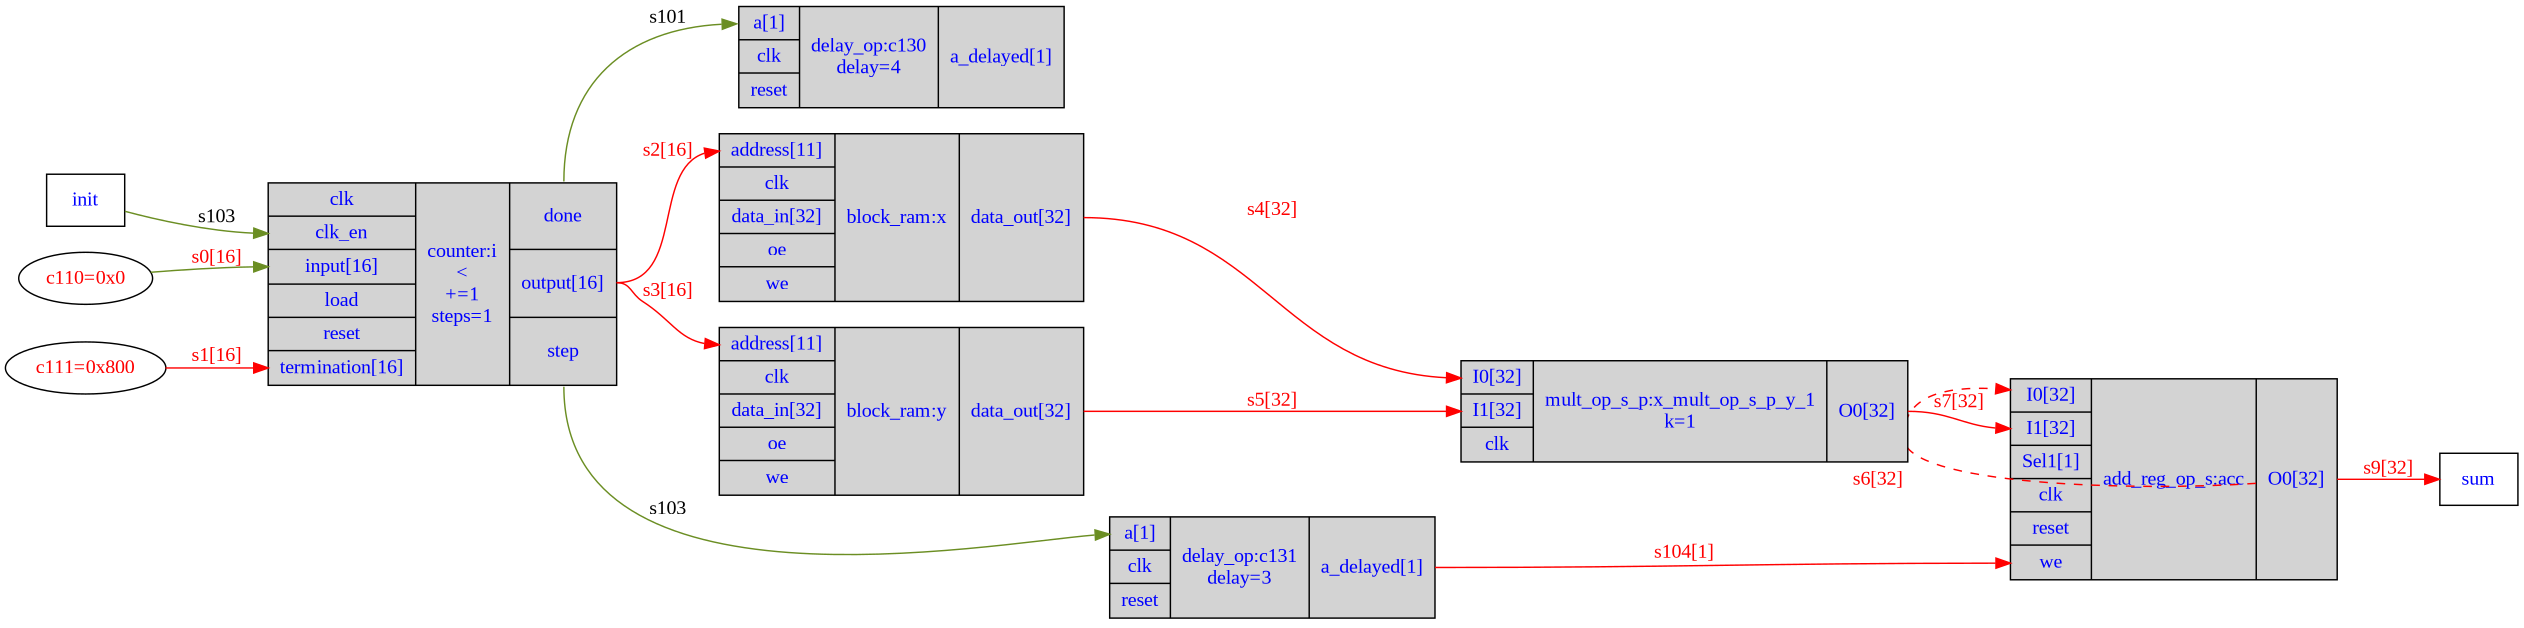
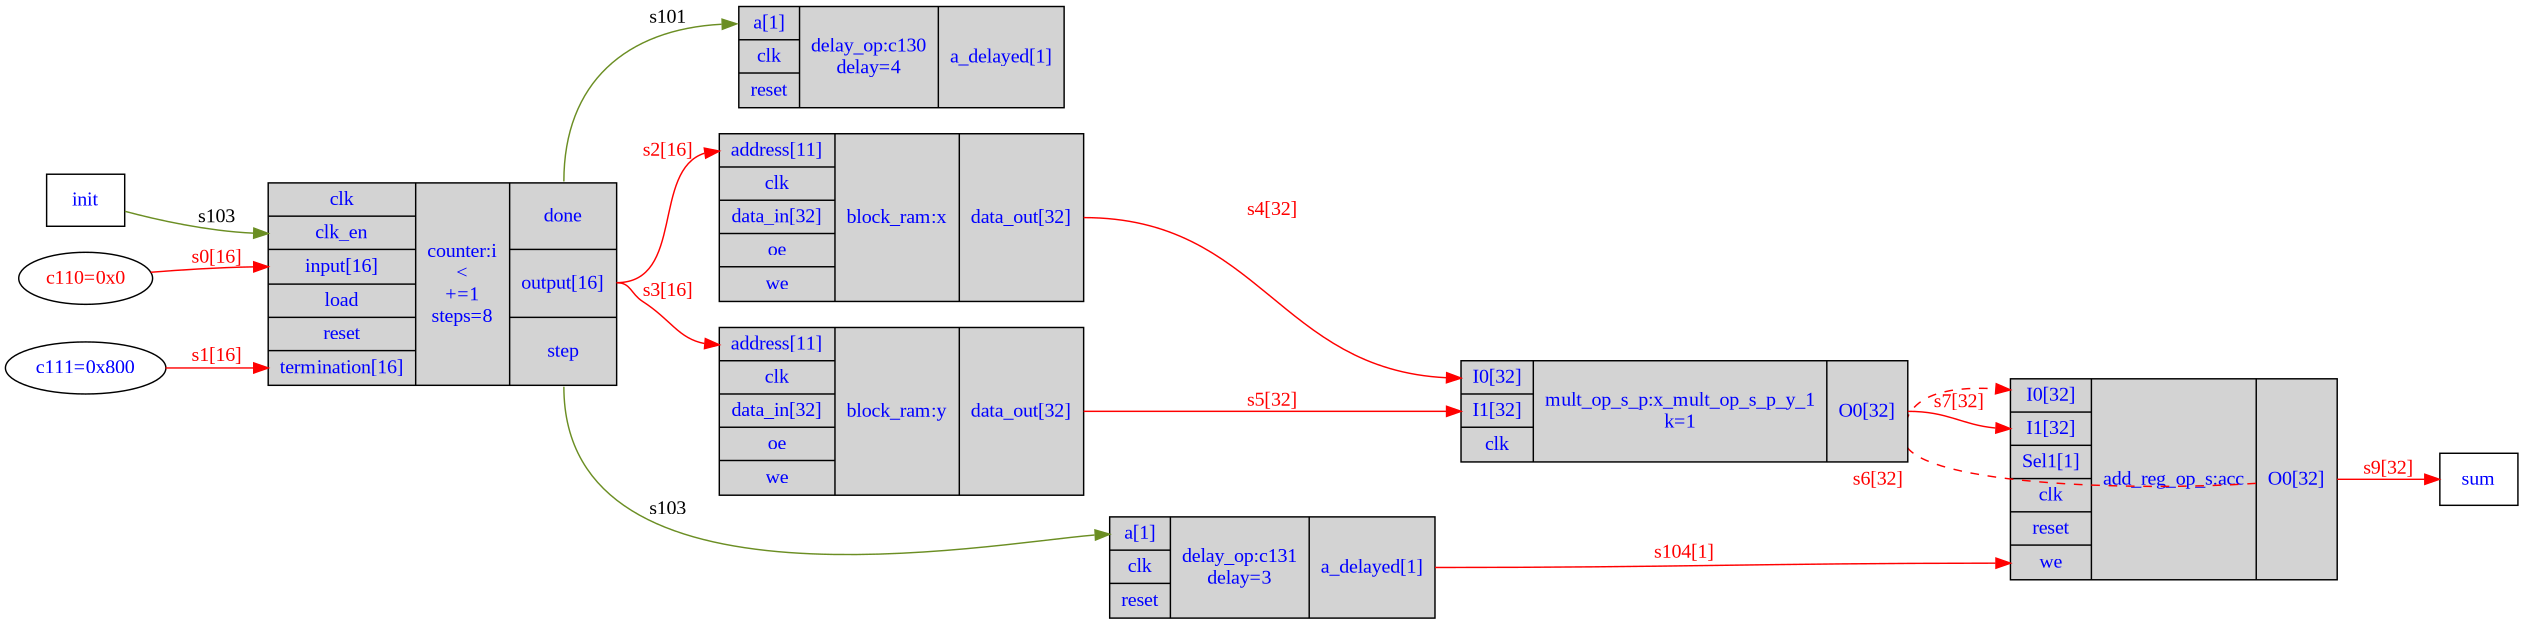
edge "c110=0x0" -> "clk": color olivedrab -> red
node "clk": text "steps=1" -> "steps=8"
node "c111=0x800": fontcolor red -> blue
